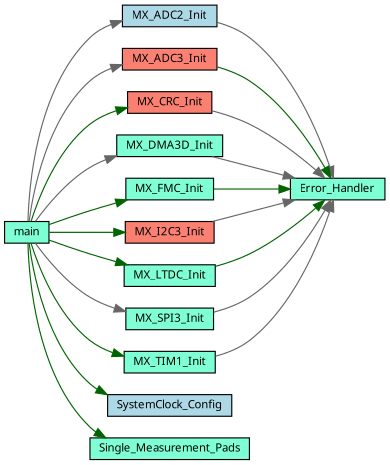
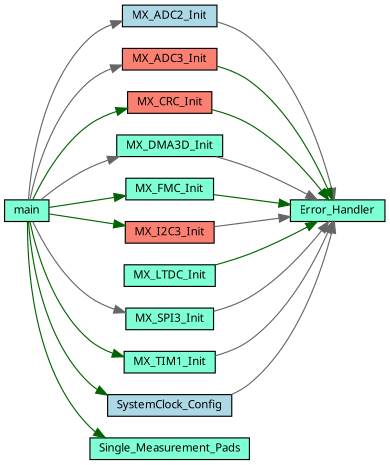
edge "MX_CRC_Init" -> "Error_Handler": color gray40 -> darkgreen
edge "main" -> "MX_LTDC_Init": removed
edge "SystemClock_Config" -> "Error_Handler": added
